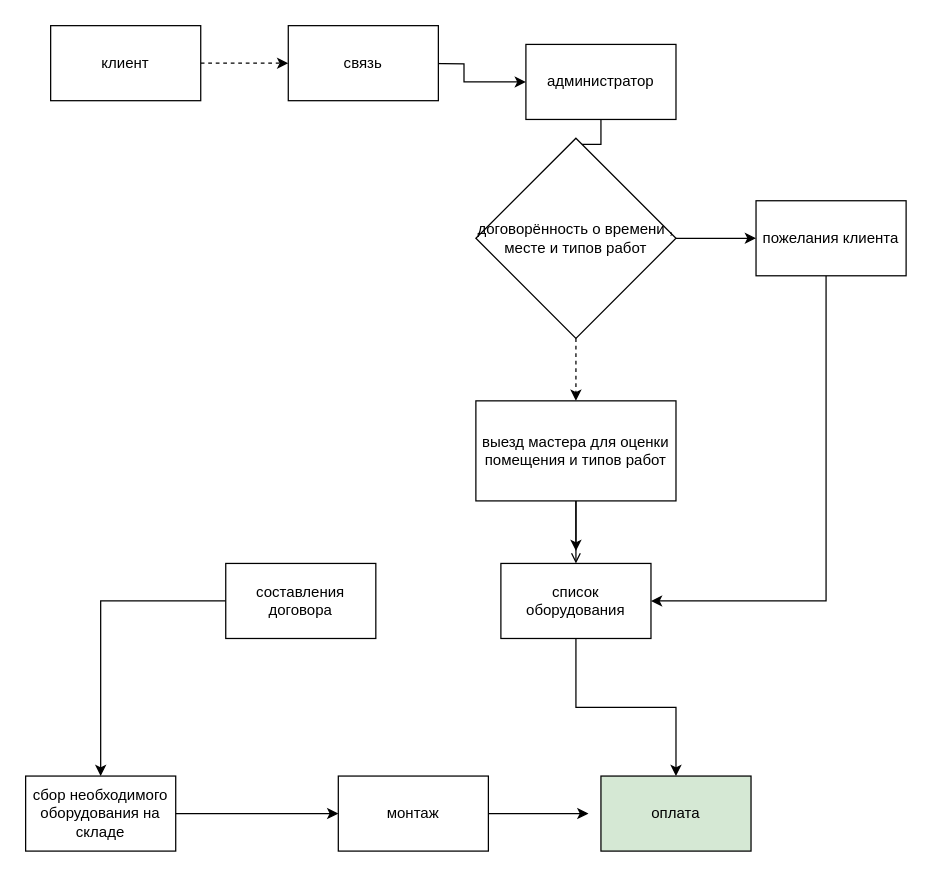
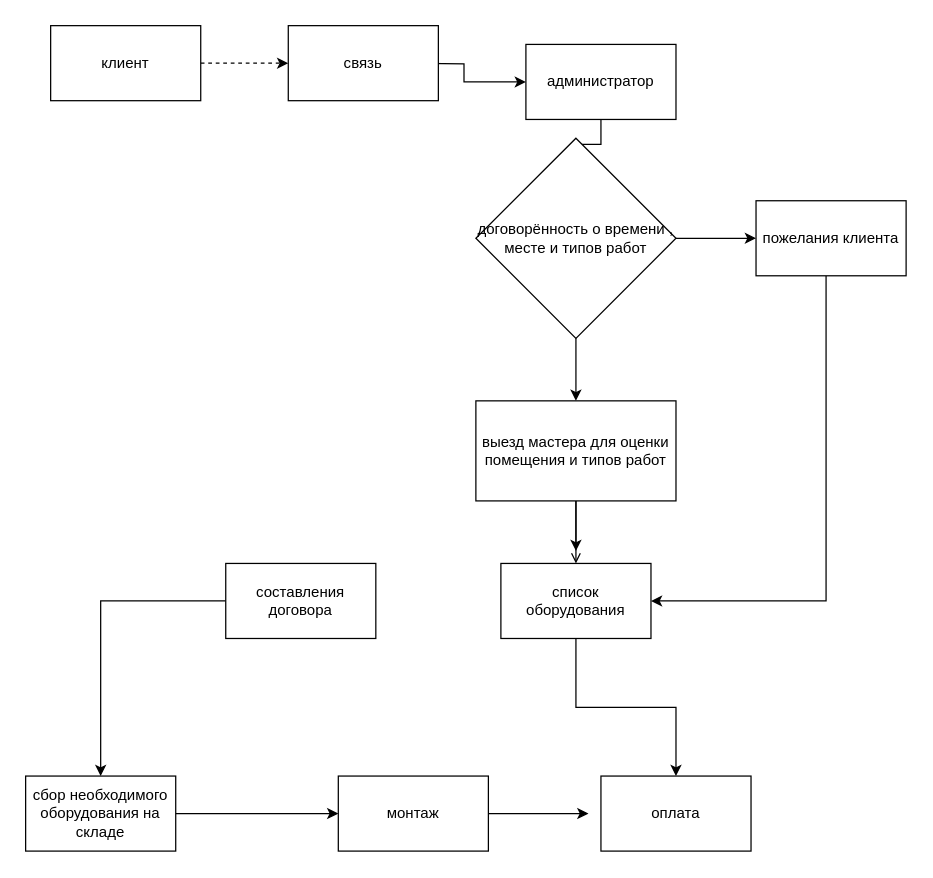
edge "договорённость о времени , месте и типов работ" -> "выезд мастера для оценки помещения и типов работ": style dashed -> solid
node "оплата": fillcolor #d5e8d4 -> #ffffff
